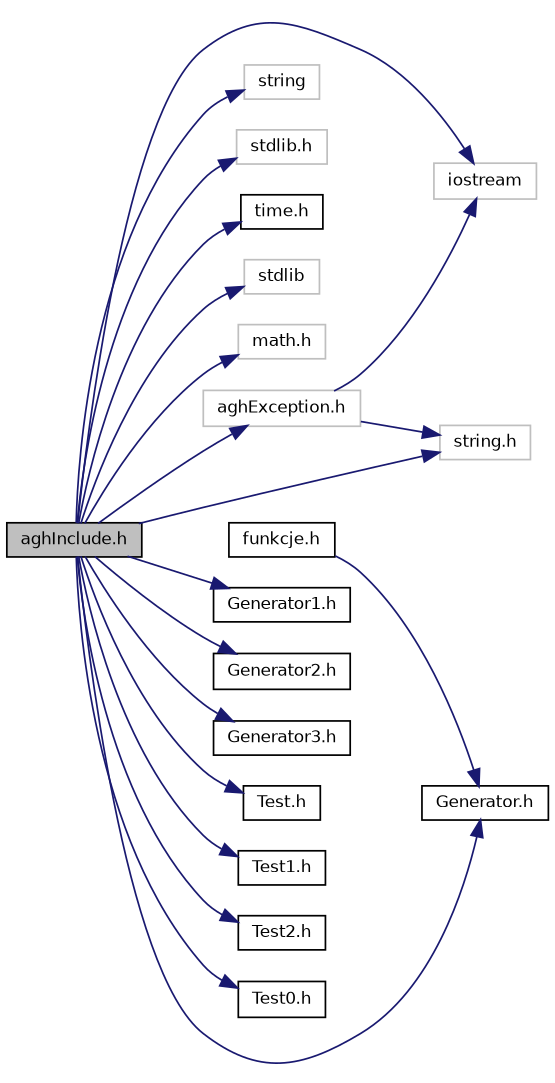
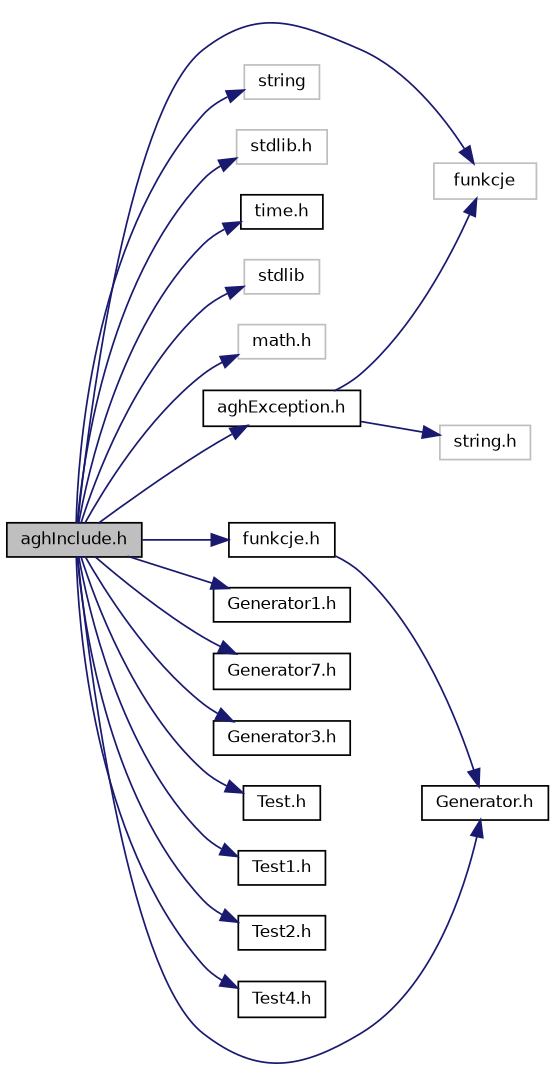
node "iostream": label "iostream" -> "funkcje"
node "aghException.h": color grey75 -> black
edge "aghInclude.h" -> "string.h": now "aghInclude.h" -> "funkcje.h"
node "Generator2.h": label "Generator2.h" -> "Generator7.h"
node "Test0.h": label "Test0.h" -> "Test4.h"
